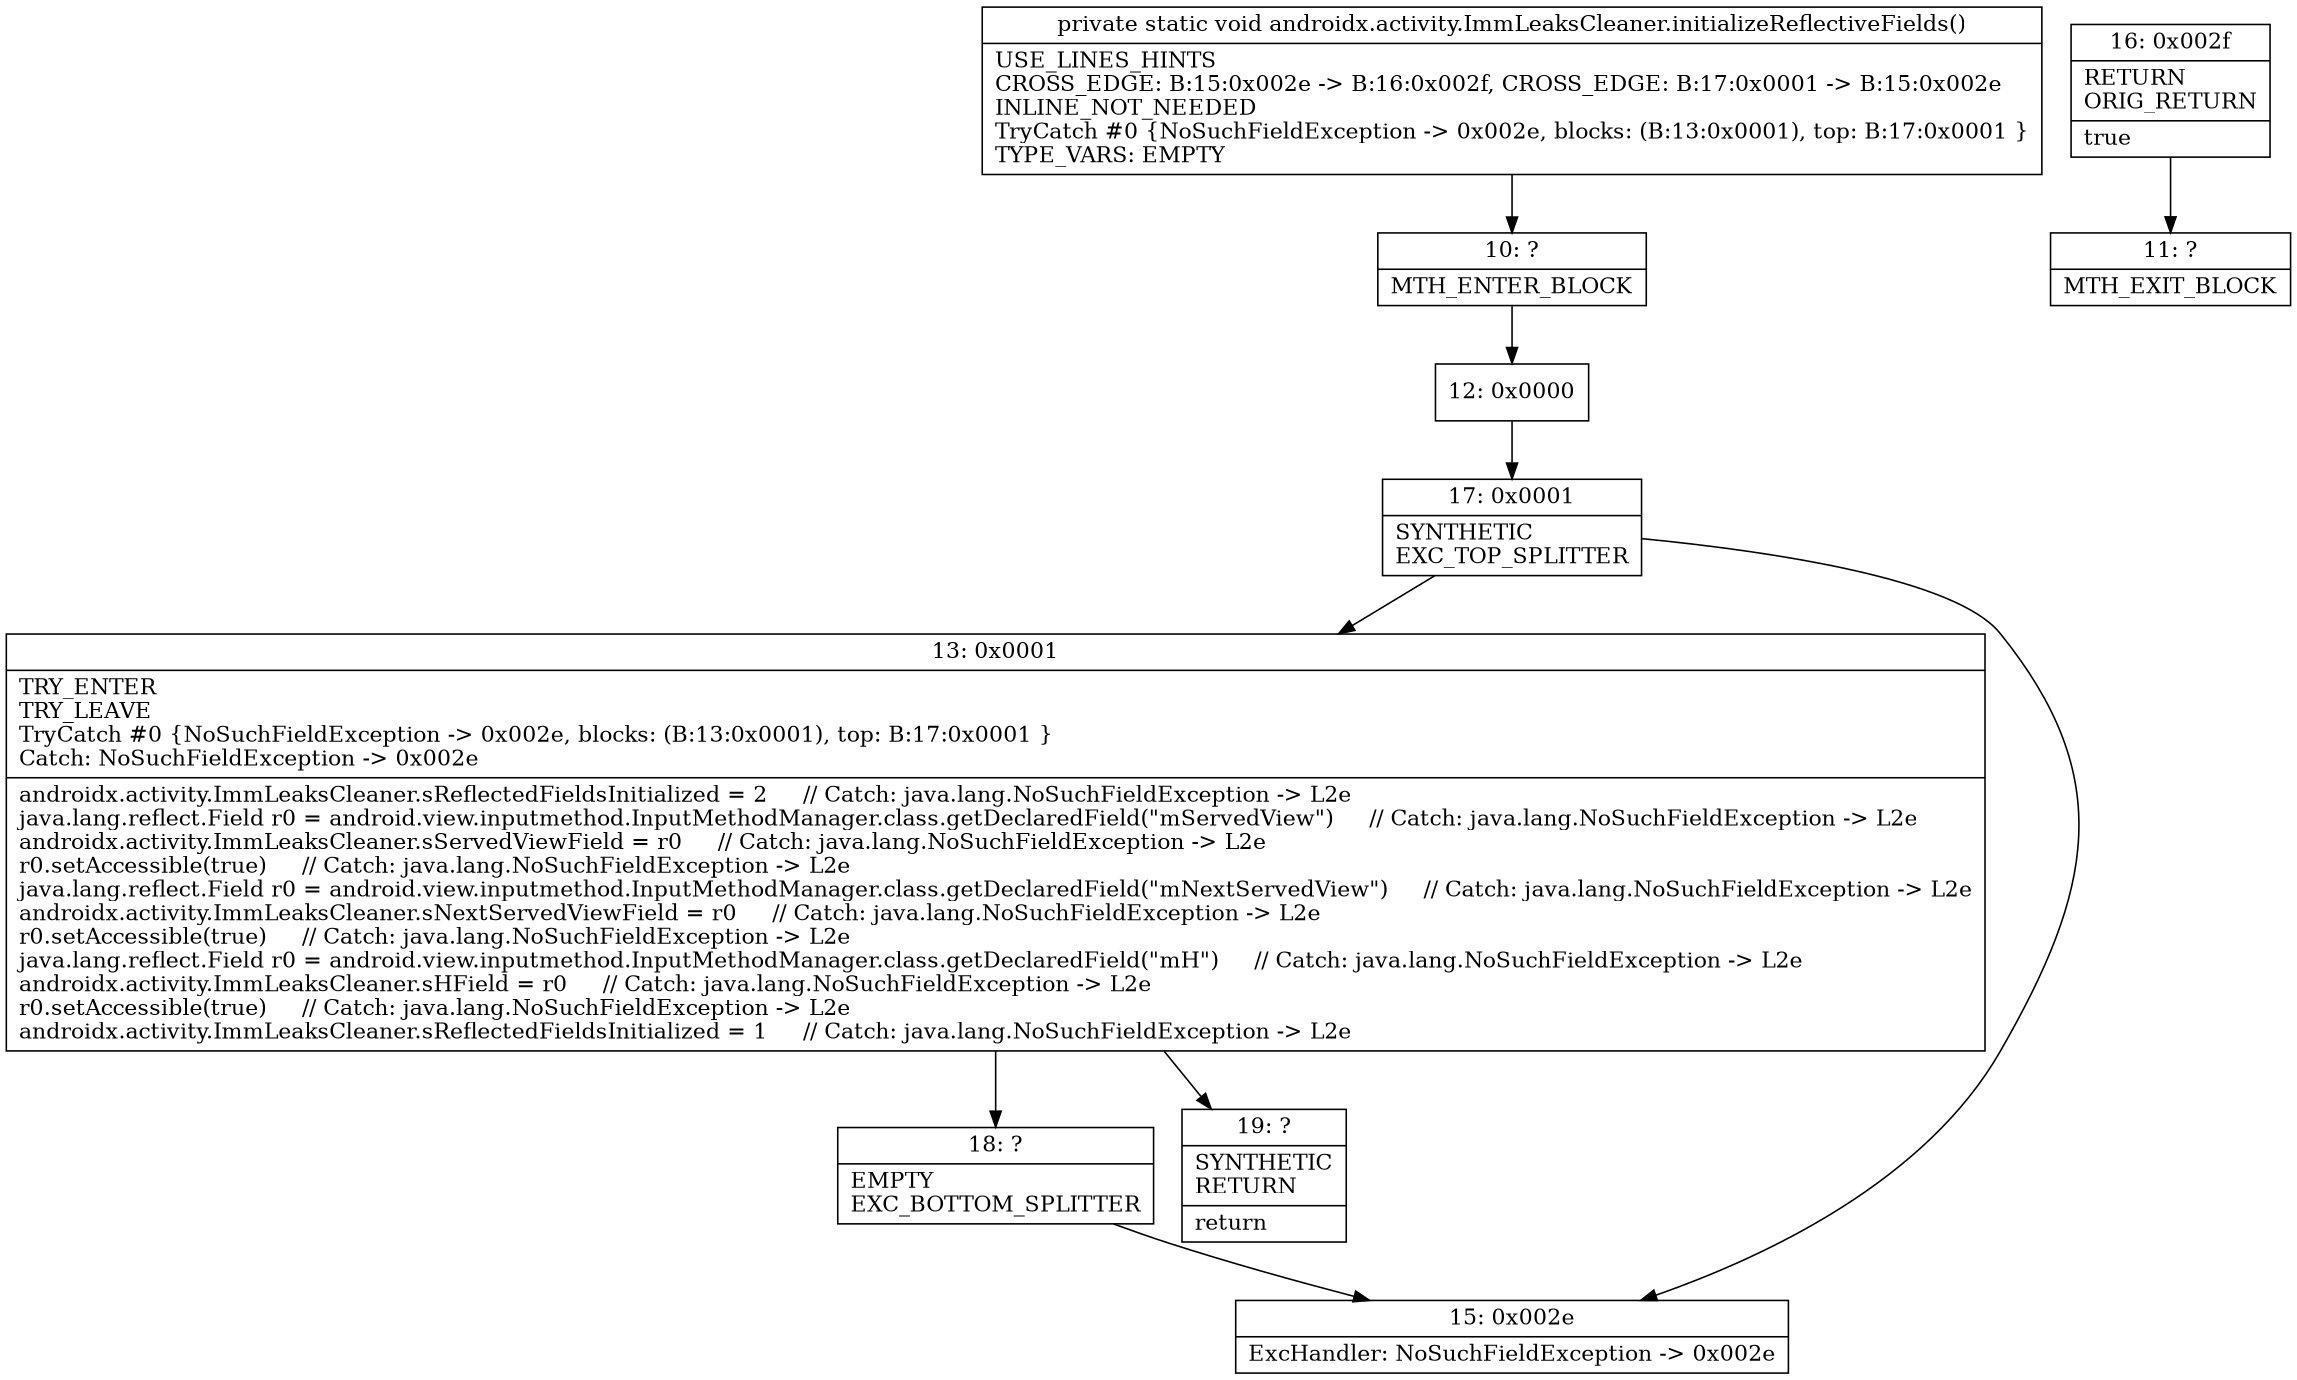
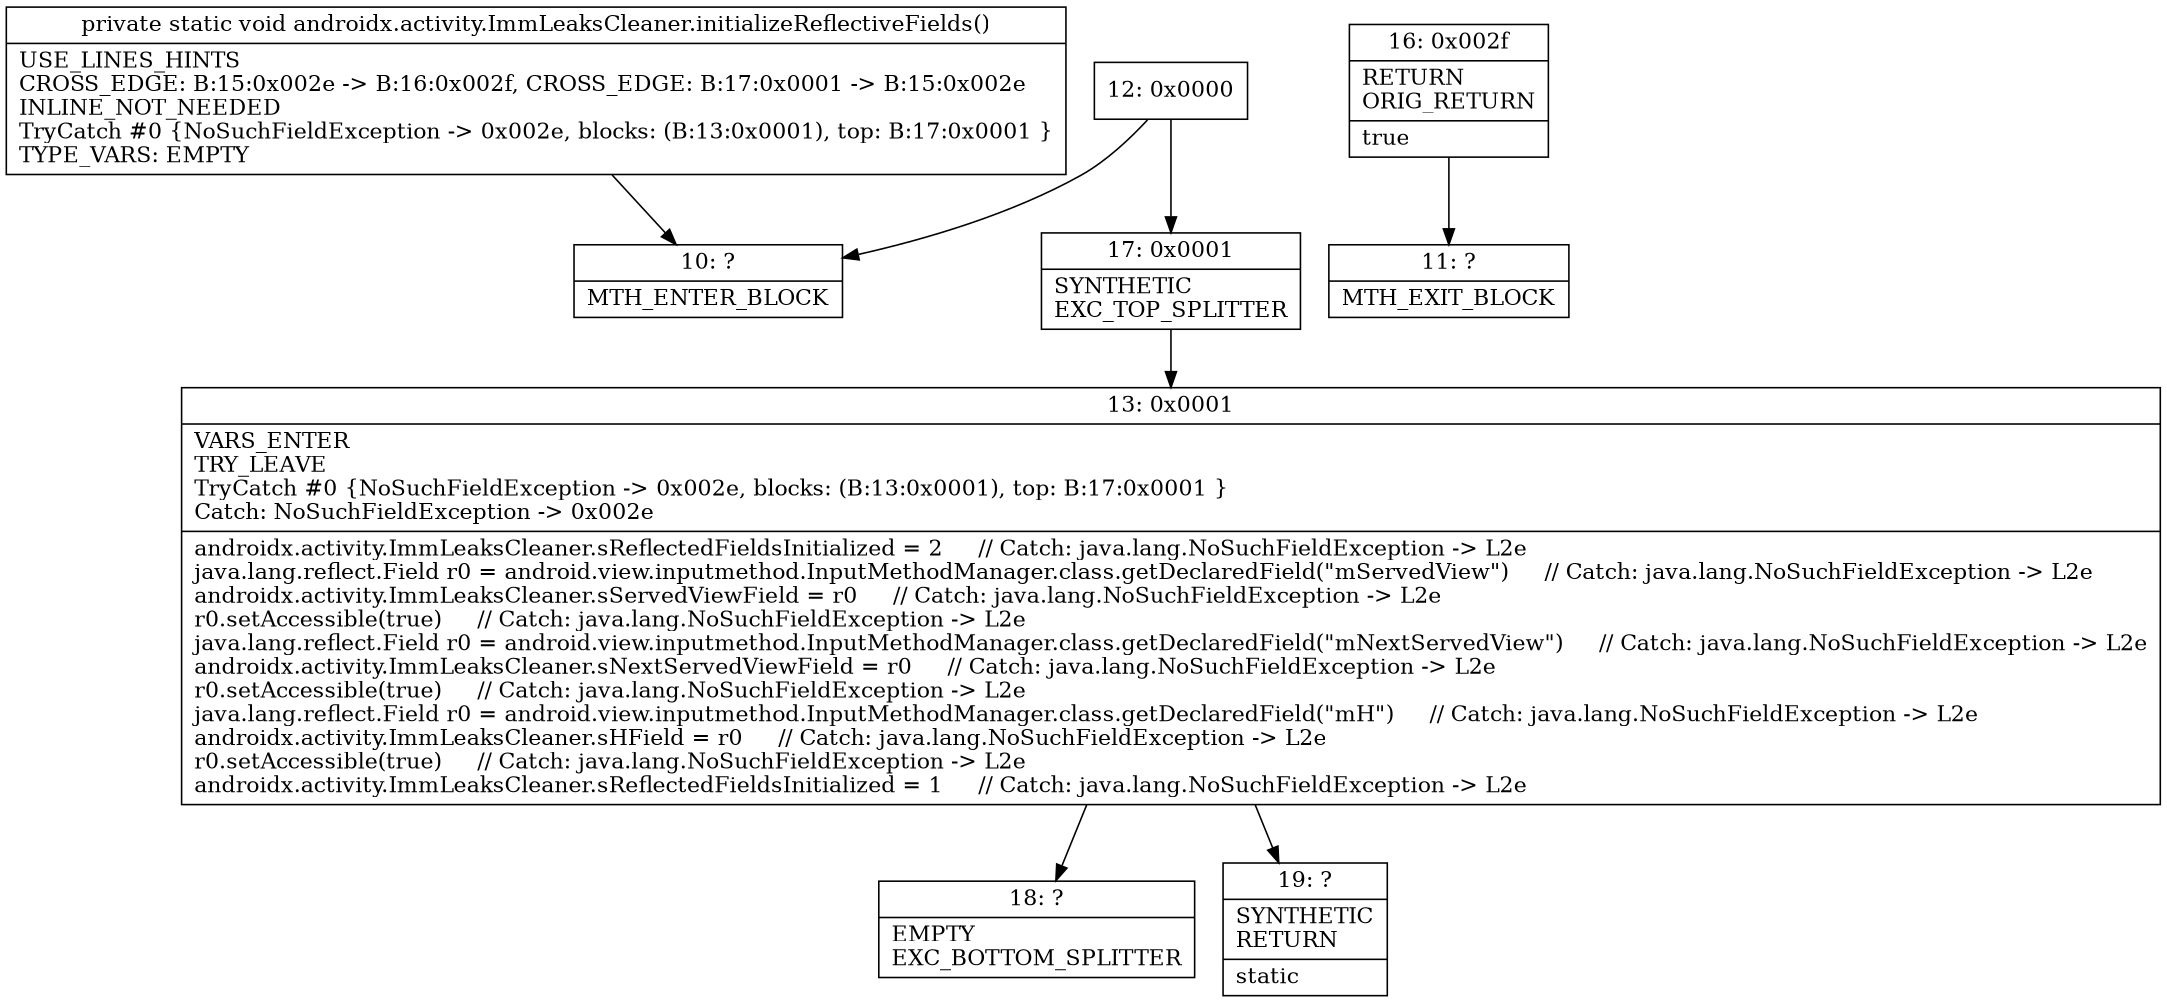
edge "10: ?" -> "12: 0x0000": reversed
node "13: 0x0001": text "TRY_ENTER" -> "VARS_ENTER"
node "19: ?": text "return" -> "static"
node "15: 0x002e": removed
